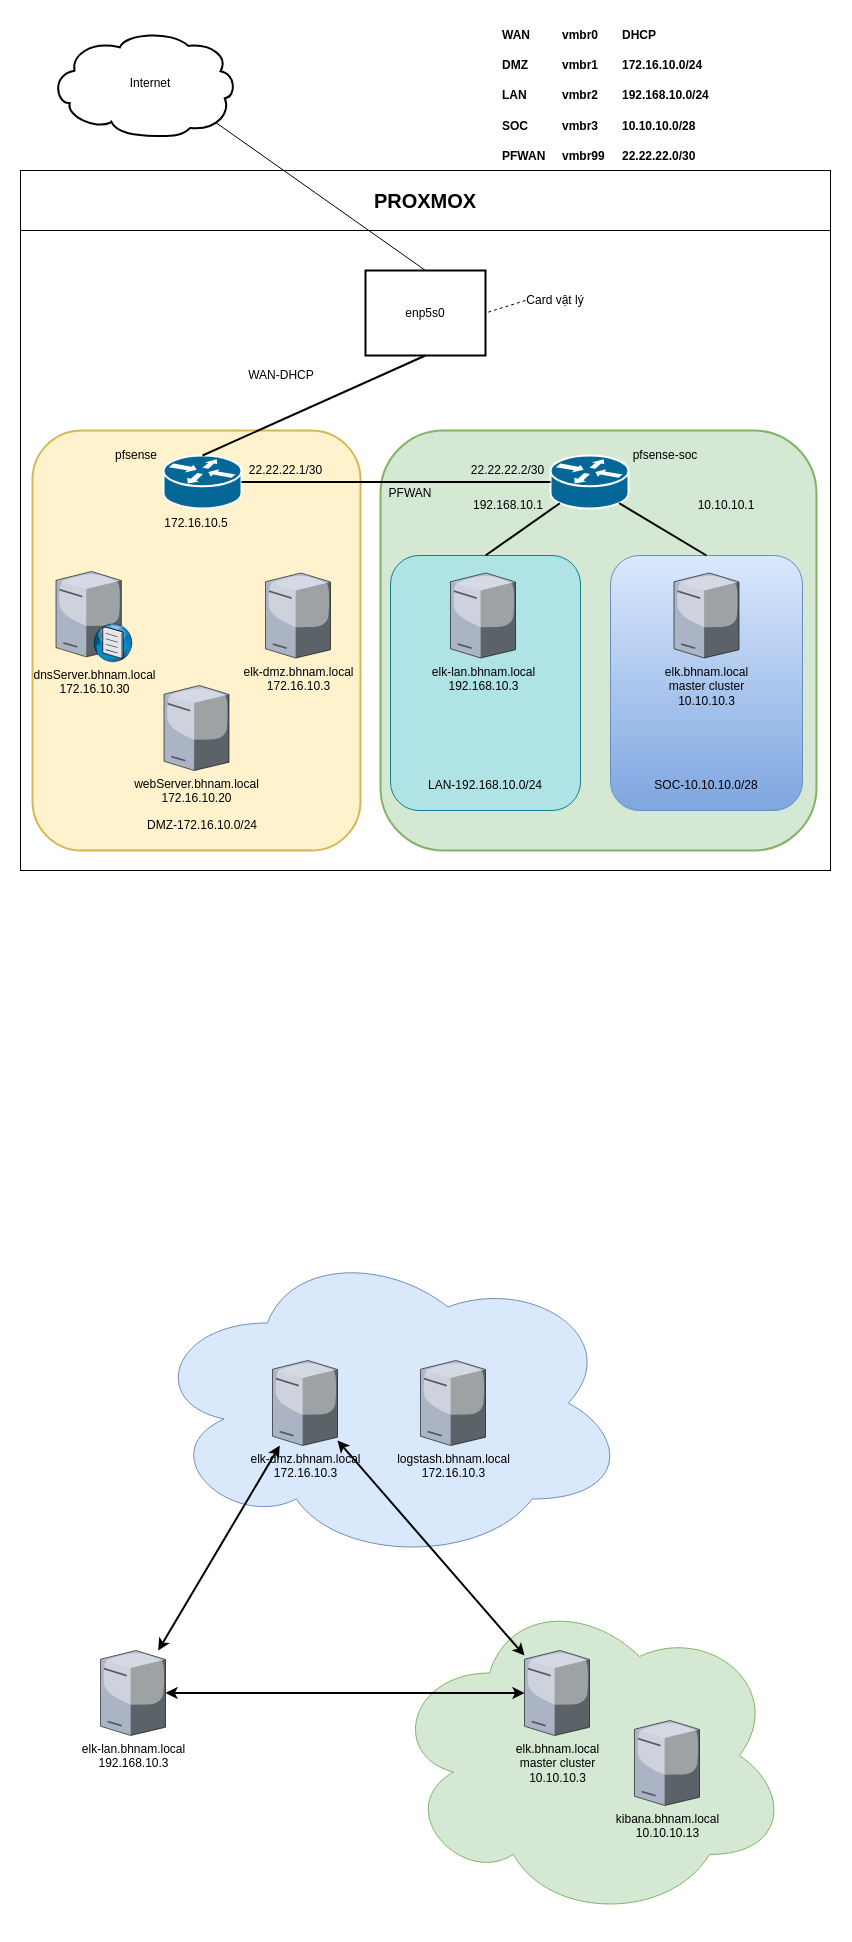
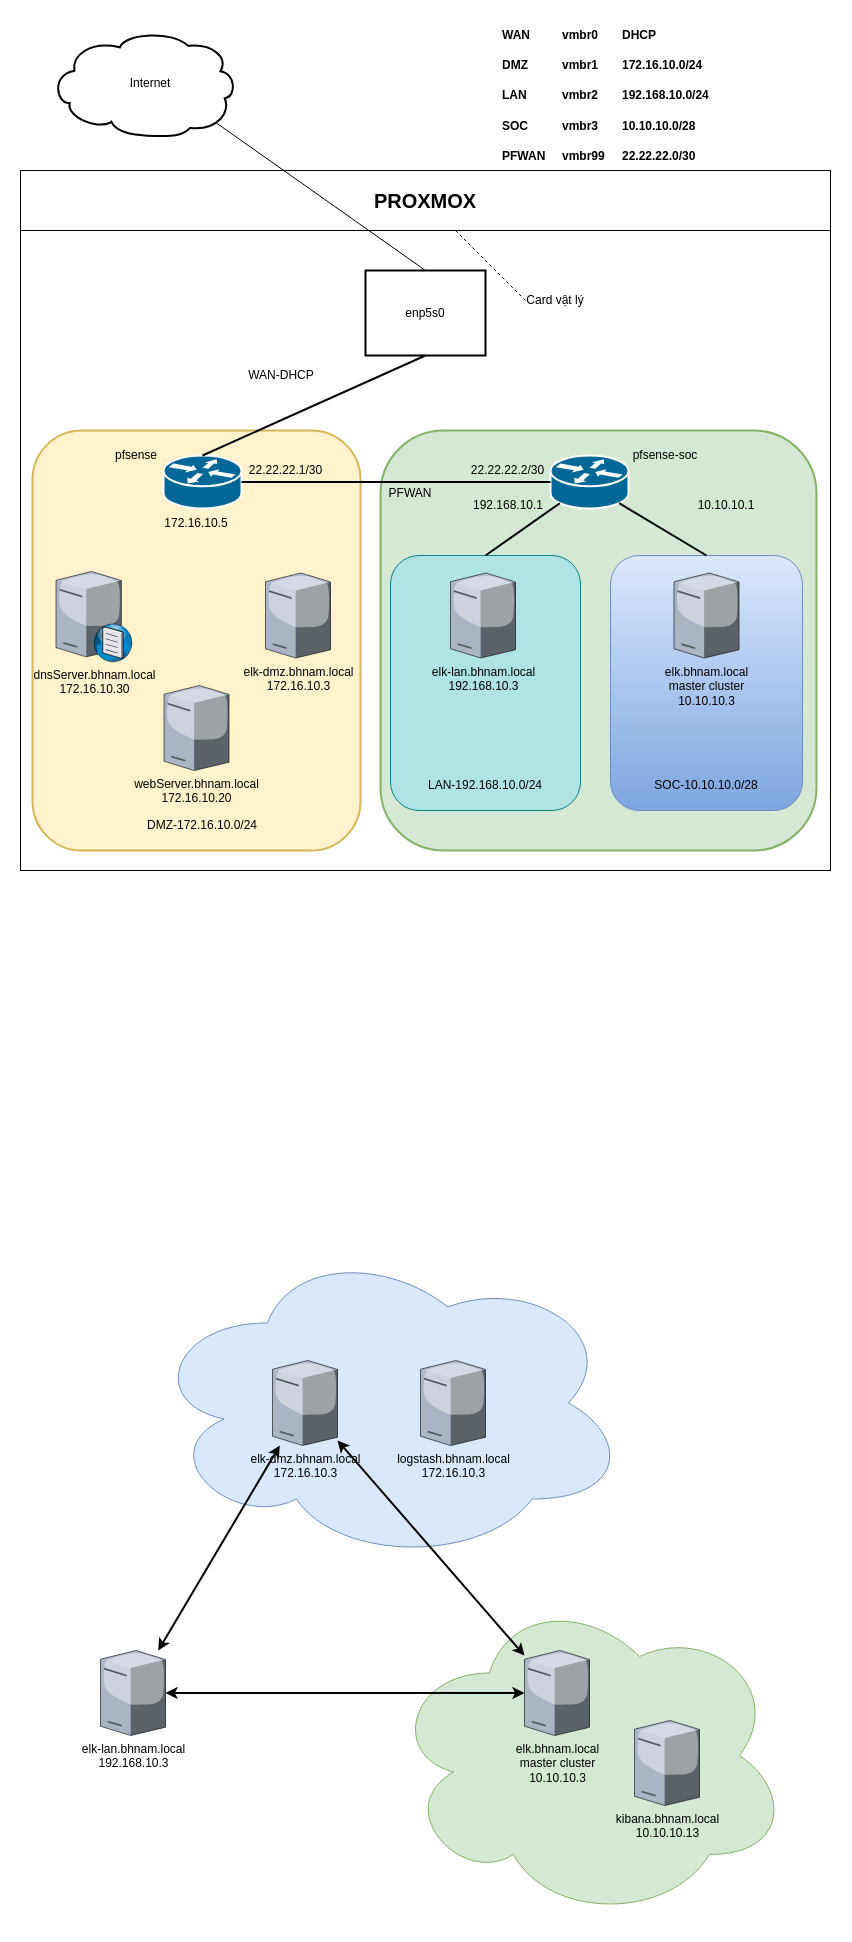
edge "Card vật lý" -- "enp5s0": now "Card vật lý" -- "PROXMOX"
